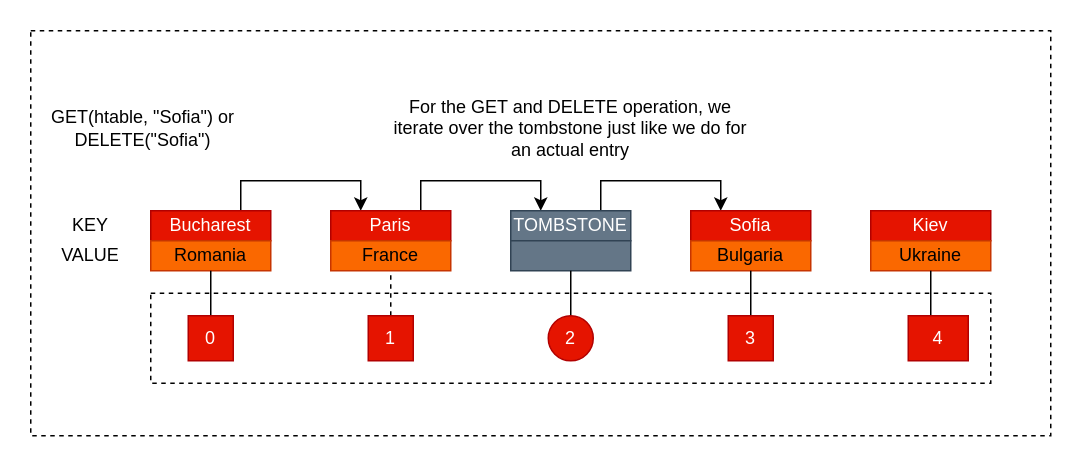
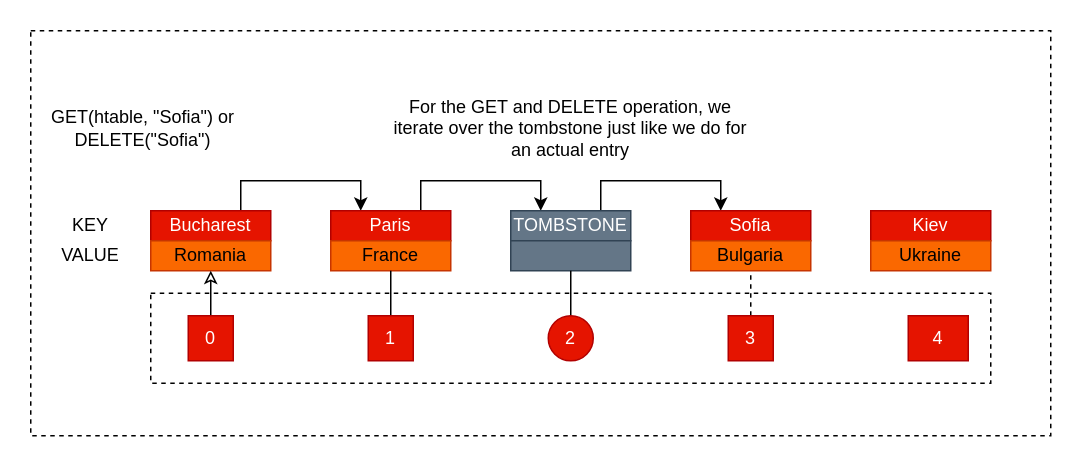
edge "Romania" -- "0": arrowhead none -> classic
edge "France" -- "1": style dashed -> solid
edge "Bulgaria" -- "3": style solid -> dashed
edge "Ukraine" -- "4": removed
